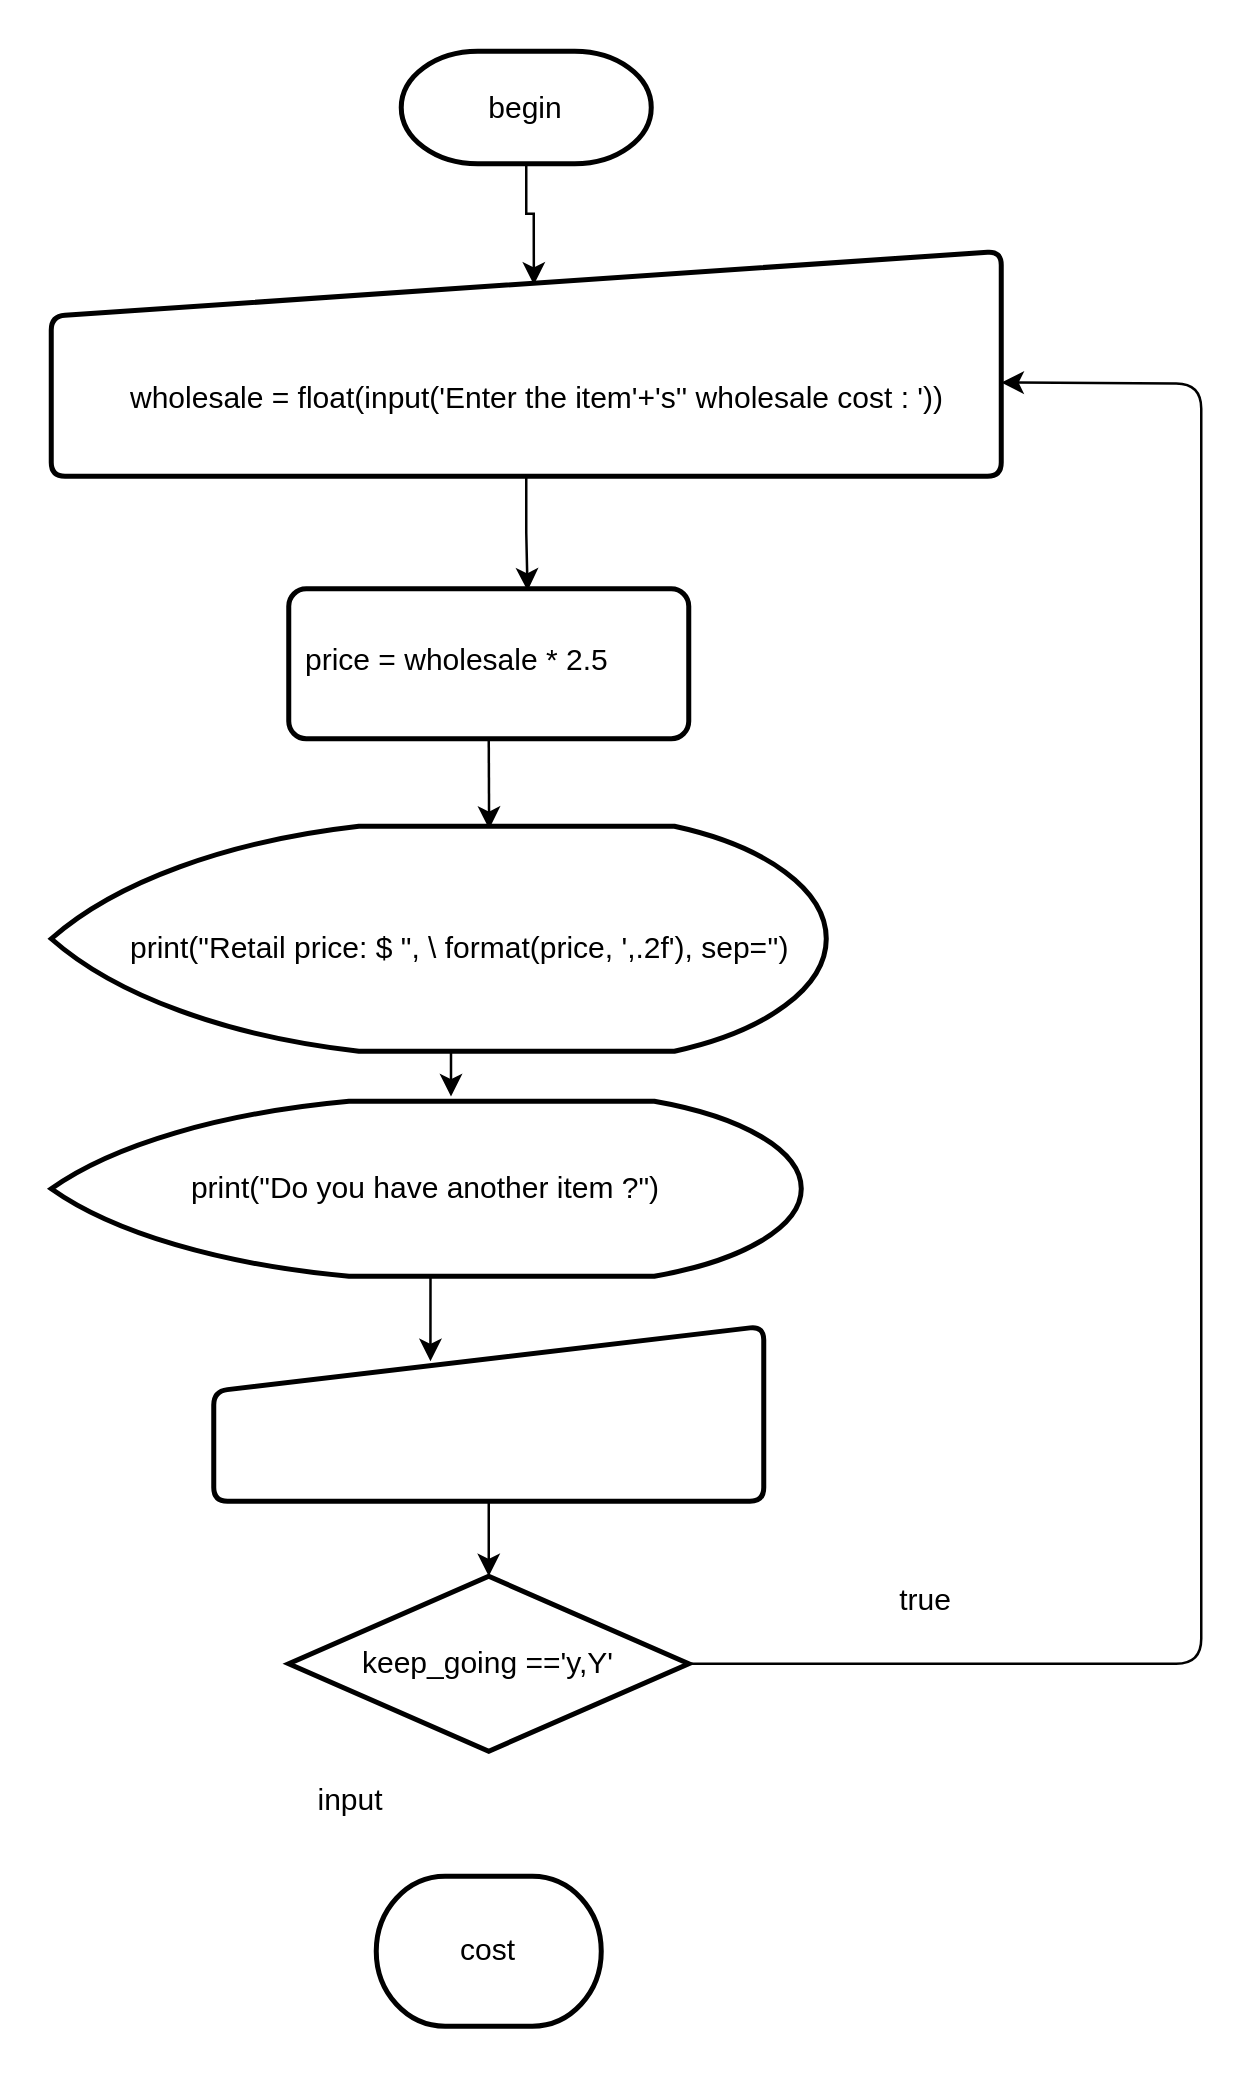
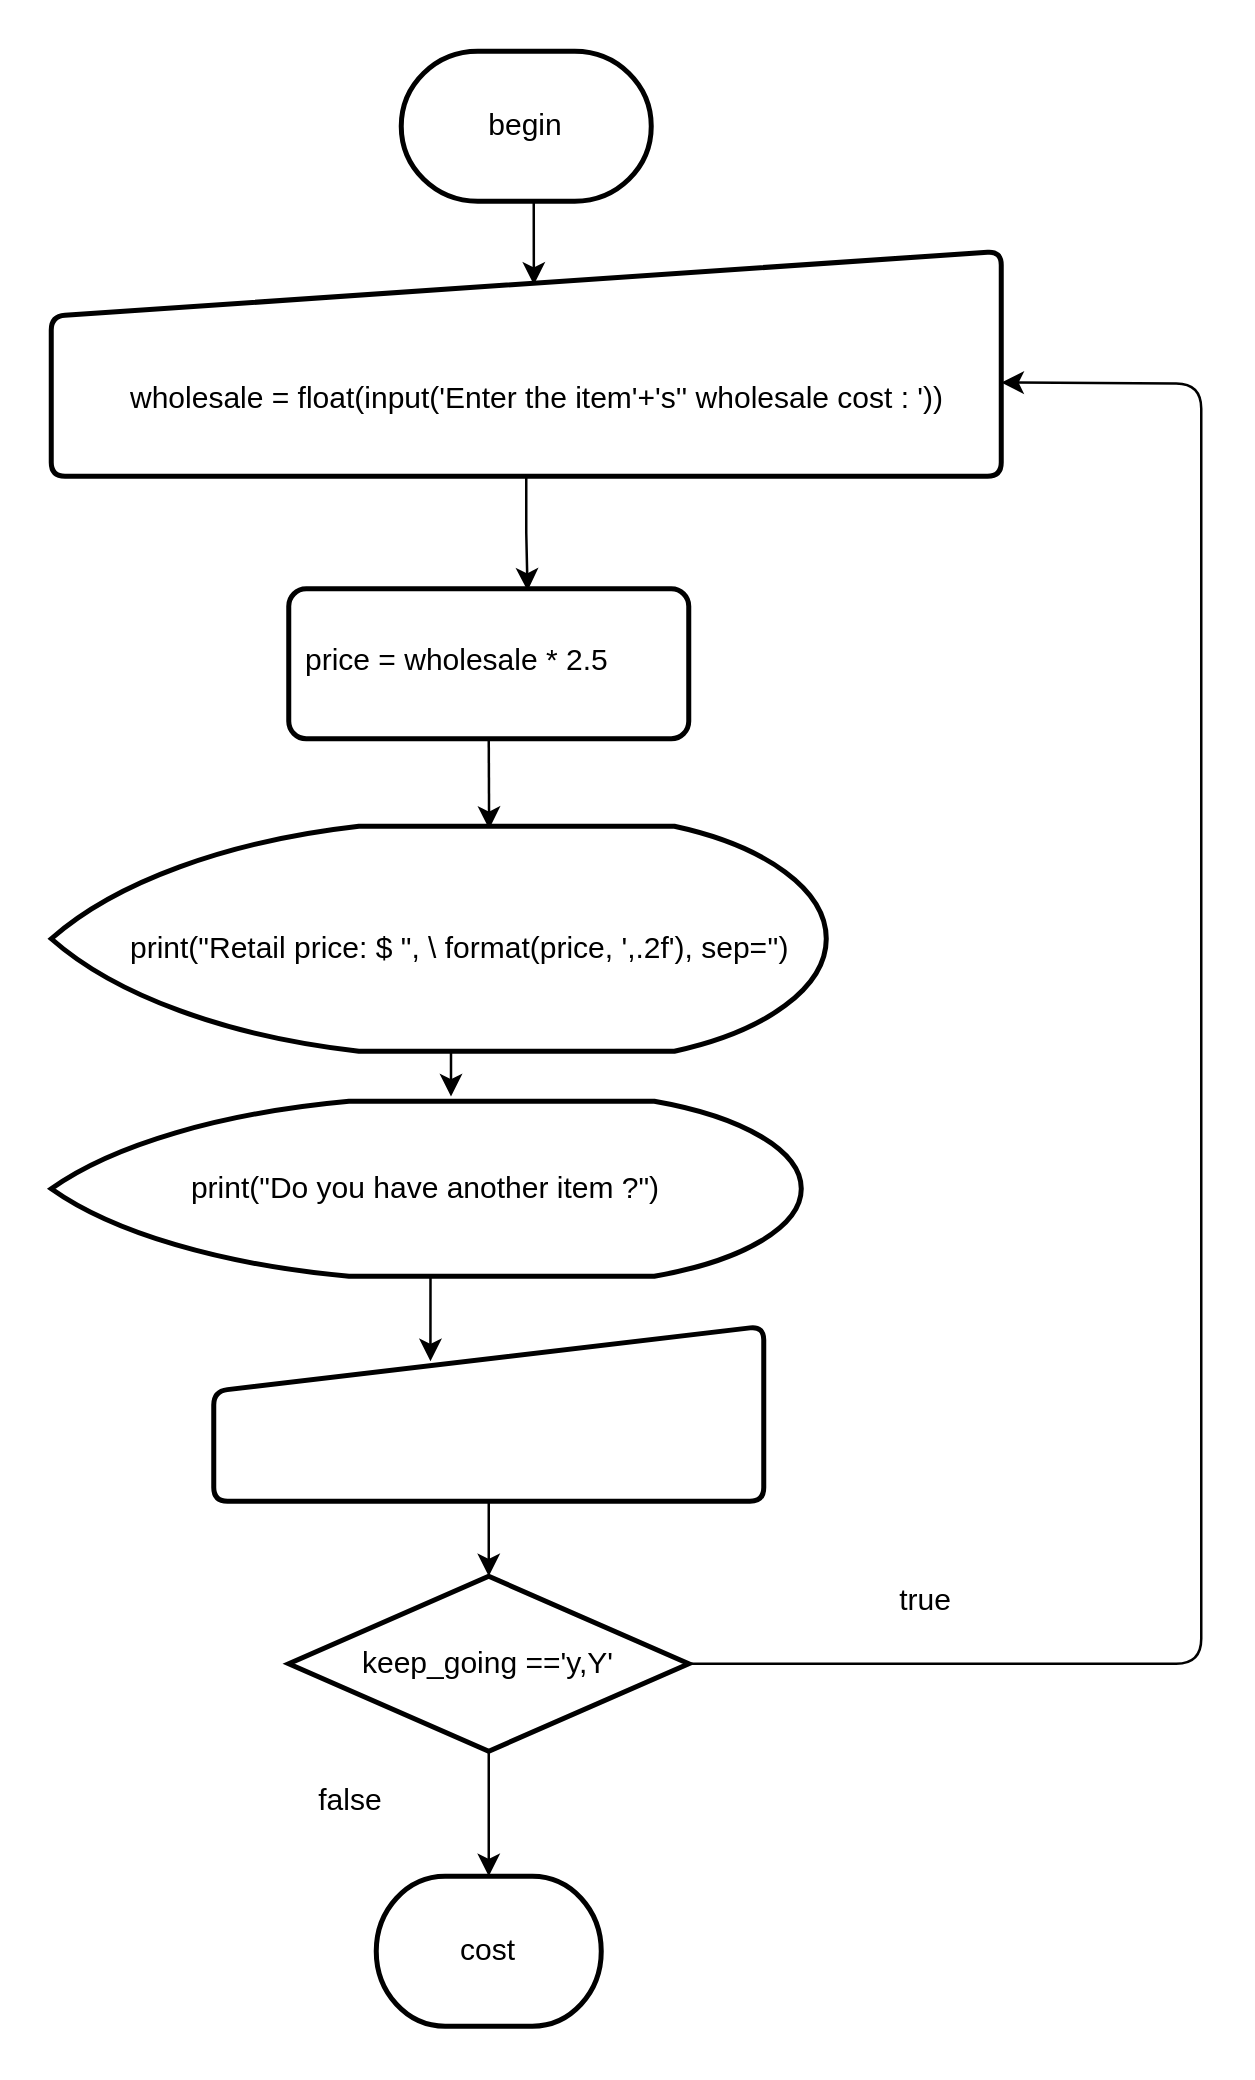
node "begin": size 250x113 -> 250x150
node "input": label "input" -> "false"
edge "keep_going =='y,Y'" -> "cost": added
